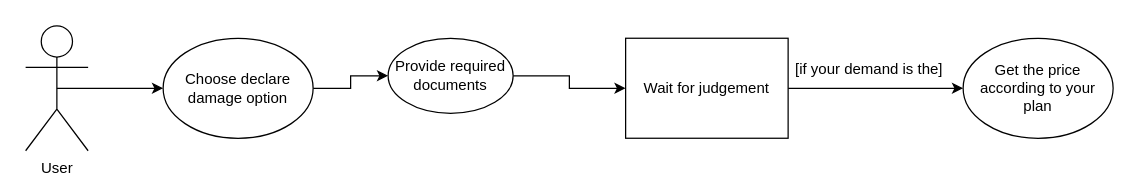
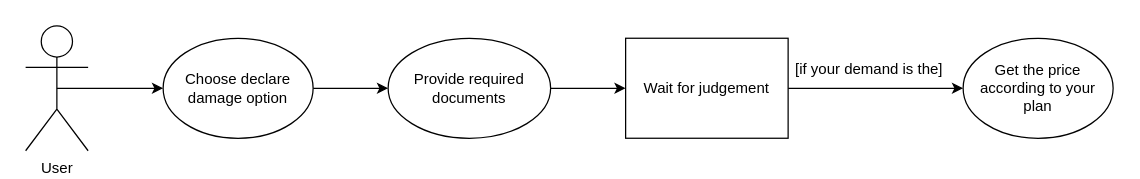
node "Provide required documents": size 125x75 -> 163x100
